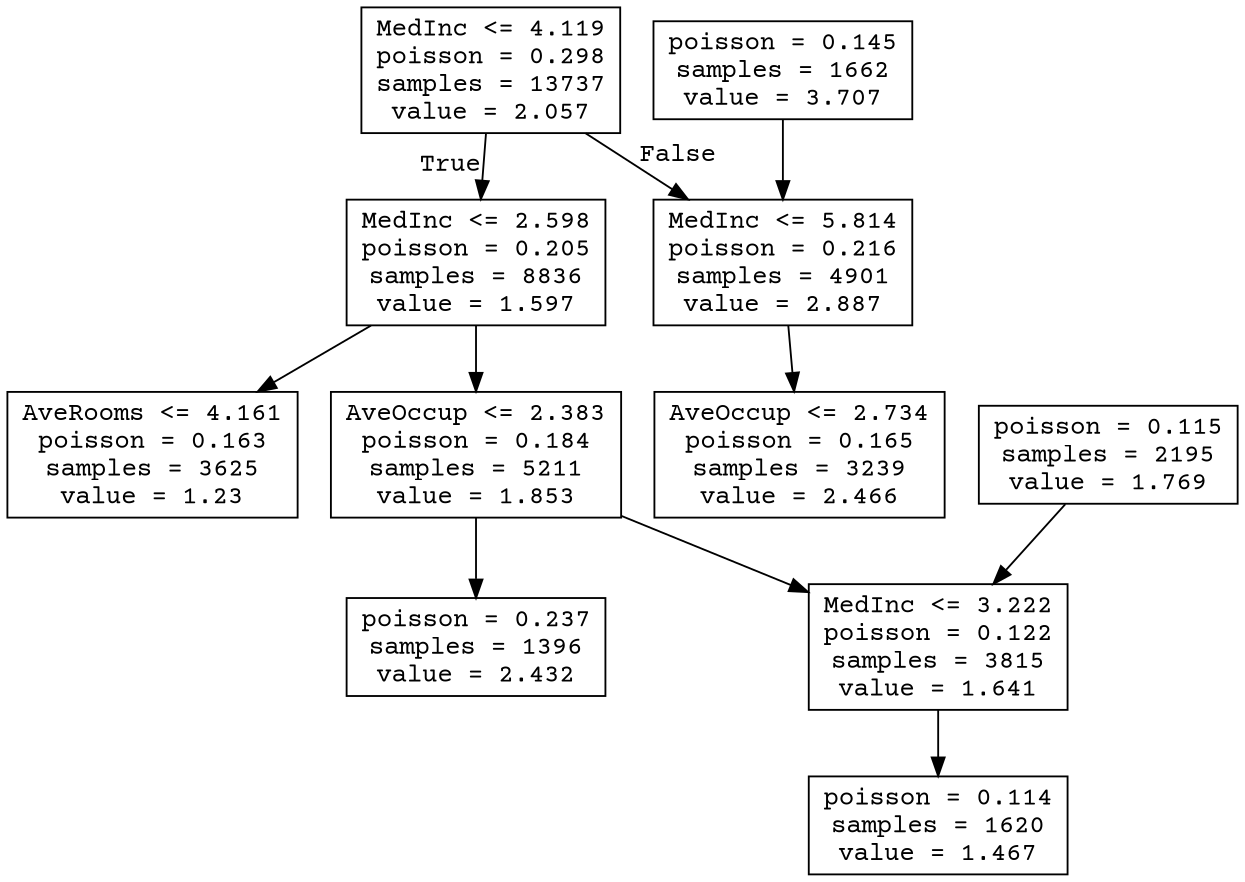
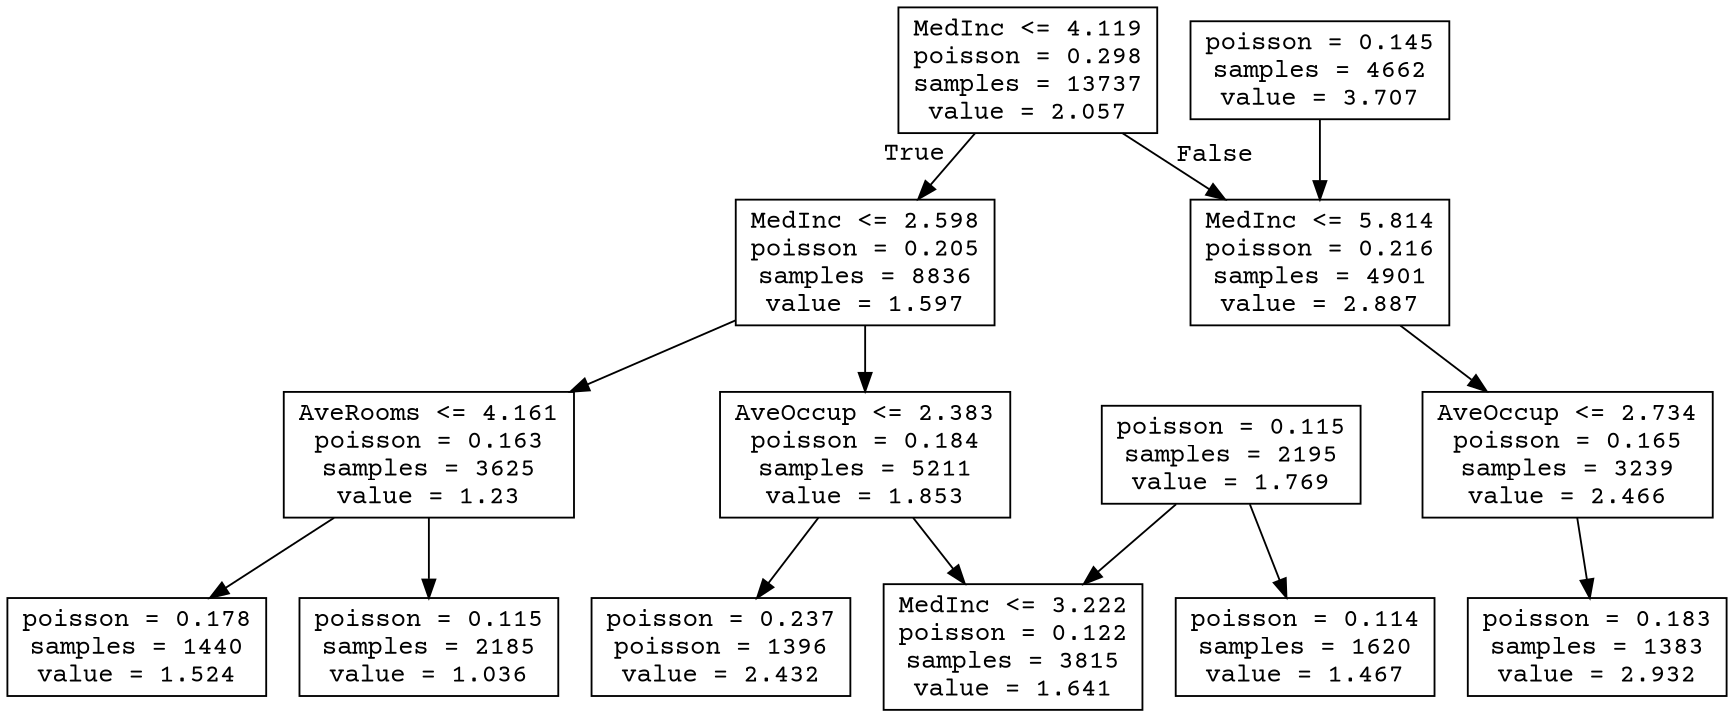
node "poisson = 0.145 samples = 1662 value = 3.707": label "poisson = 0.145 samples = 1662 value = 3.707" -> "poisson = 0.145 samples = 4662 value = 3.707"
node "poisson = 0.178 samples = 1440 value = 1.524": added
node "poisson = 0.115 samples = 2185 value = 1.036": added
node "poisson = 0.237 samples = 1396 value = 2.432": label "poisson = 0.237 samples = 1396 value = 2.432" -> "poisson = 0.237 poisson = 1396 value = 2.432"
node "poisson = 0.183 samples = 1383 value = 2.932": added
edge "MedInc <= 3.222 poisson = 0.122 samples = 3815 value = 1.641" -> "poisson = 0.114 samples = 1620 value = 1.467": now "poisson = 0.115 samples = 2195 value = 1.769" -> "poisson = 0.114 samples = 1620 value = 1.467"
